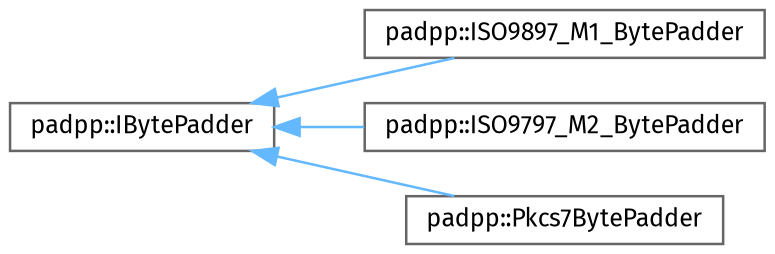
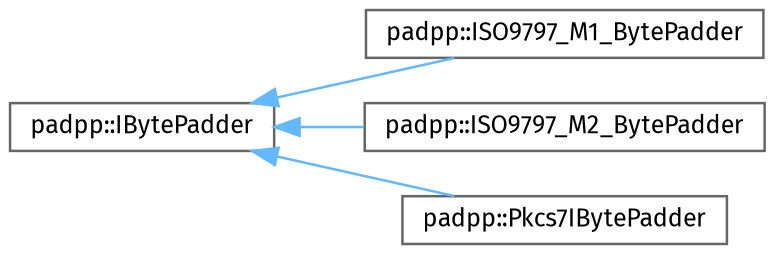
node "padpp::ISO9897_M1_BytePadder": label "padpp::ISO9897_M1_BytePadder" -> "padpp::ISO9797_M1_BytePadder"
node "padpp::Pkcs7BytePadder": label "padpp::Pkcs7BytePadder" -> "padpp::Pkcs7IBytePadder"
